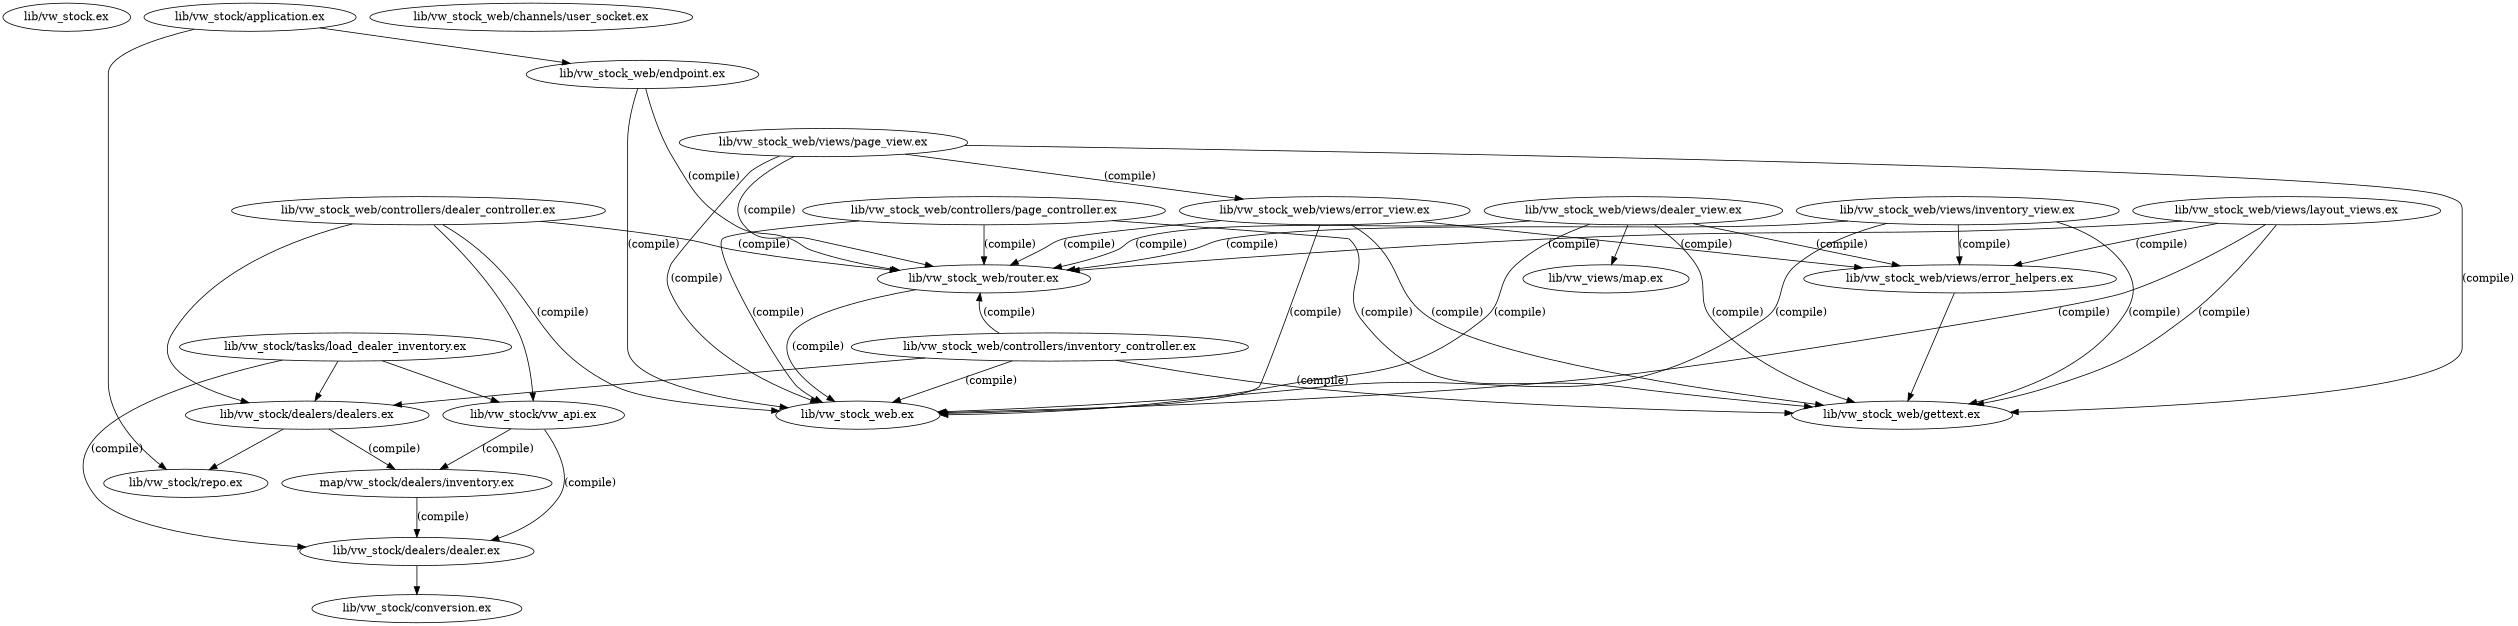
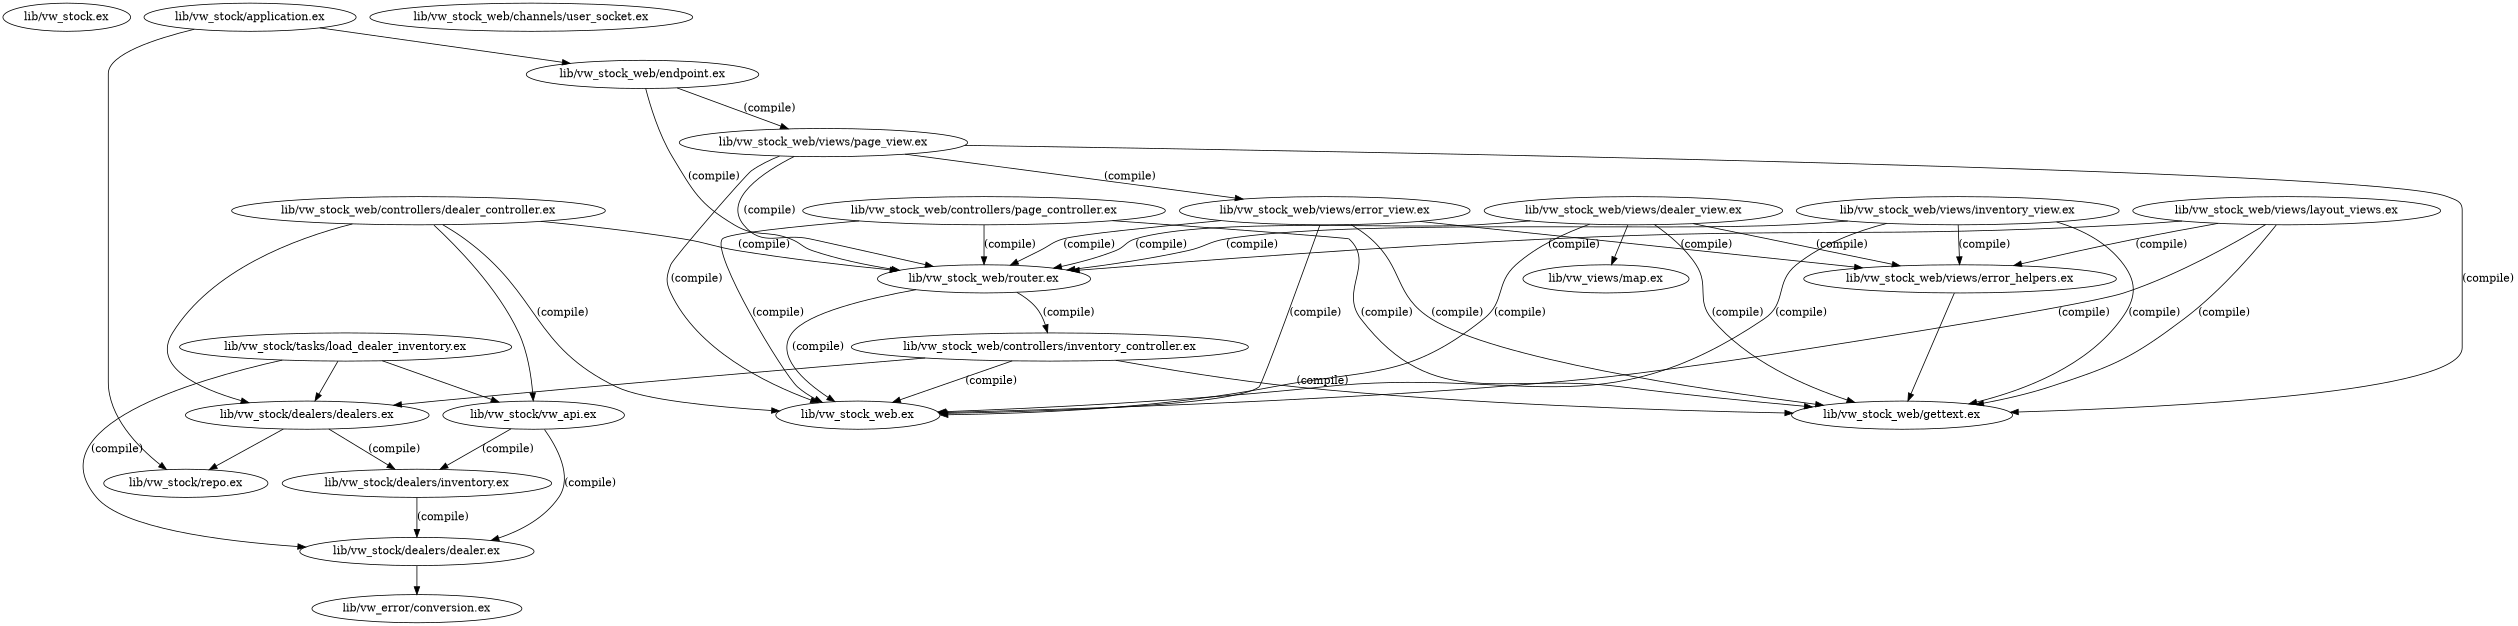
edge "lib/vw_stock_web/endpoint.ex" -> "lib/vw_stock_web.ex": now "lib/vw_stock_web/endpoint.ex" -> "lib/vw_stock_web/views/page_view.ex"
edge "lib/vw_stock_web/controllers/inventory_controller.ex" -> "lib/vw_stock_web/router.ex": reversed
node "map/vw_stock/dealers/inventory.ex": label "map/vw_stock/dealers/inventory.ex" -> "lib/vw_stock/dealers/inventory.ex"
node "lib/vw_stock/conversion.ex": label "lib/vw_stock/conversion.ex" -> "lib/vw_error/conversion.ex"
